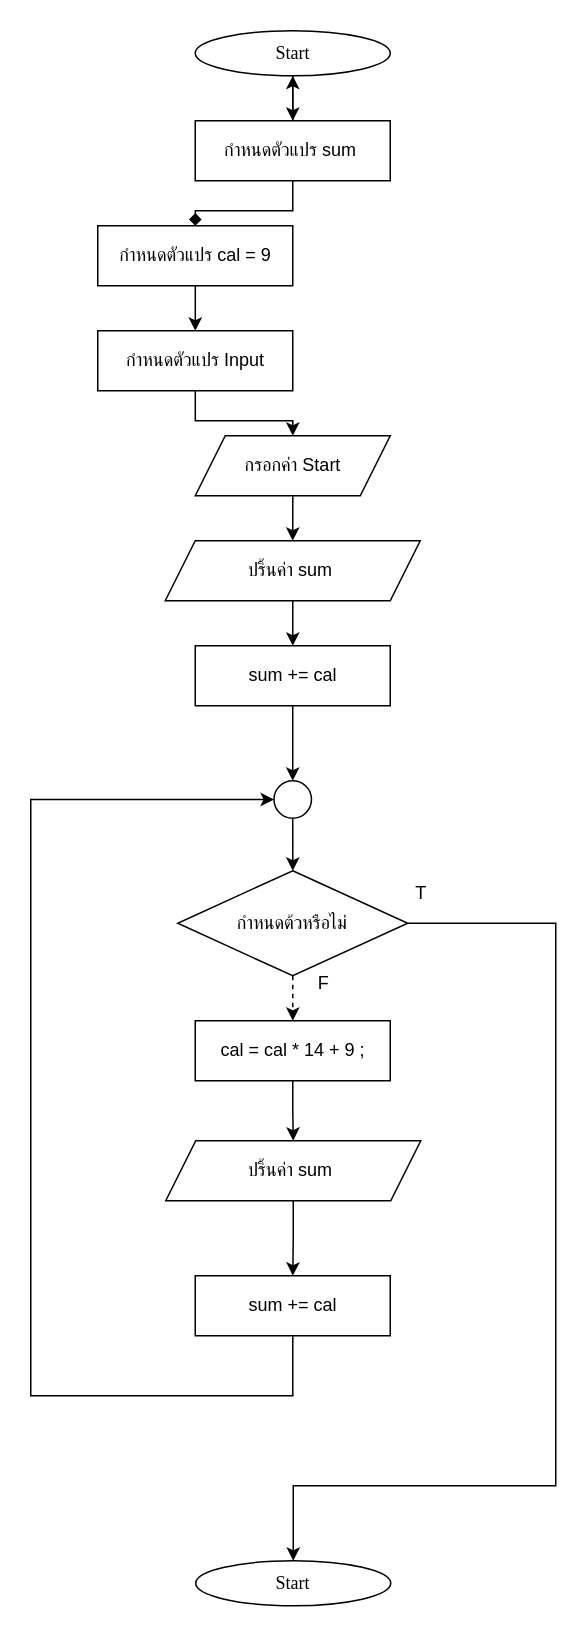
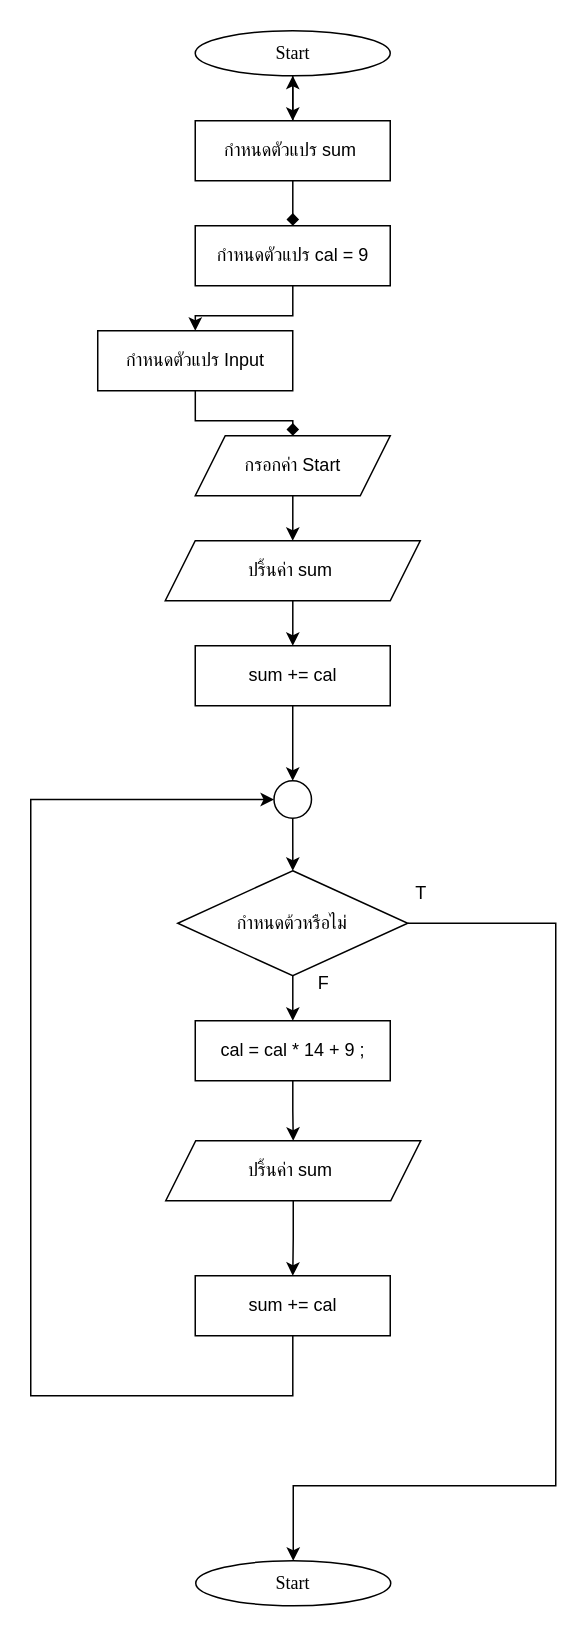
node "กำหนดตัวแปร cal = 9": moved (195, 256) -> (293, 256)
edge "กำหนดตัวแปร Input" -> "กรอกค่า Start": arrowhead classic -> diamond
edge "กำหนดต้วหรือไม่" -> "cal = cal * 14 + 9 ;": style dashed -> solid
